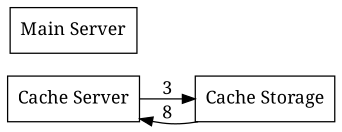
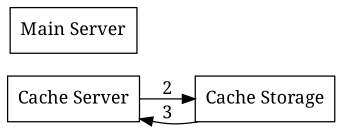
edge "Cache Server" -> "Cache Storage": label "3" -> "2"
edge "Cache Storage" -> "Cache Server": label "8" -> "3"
